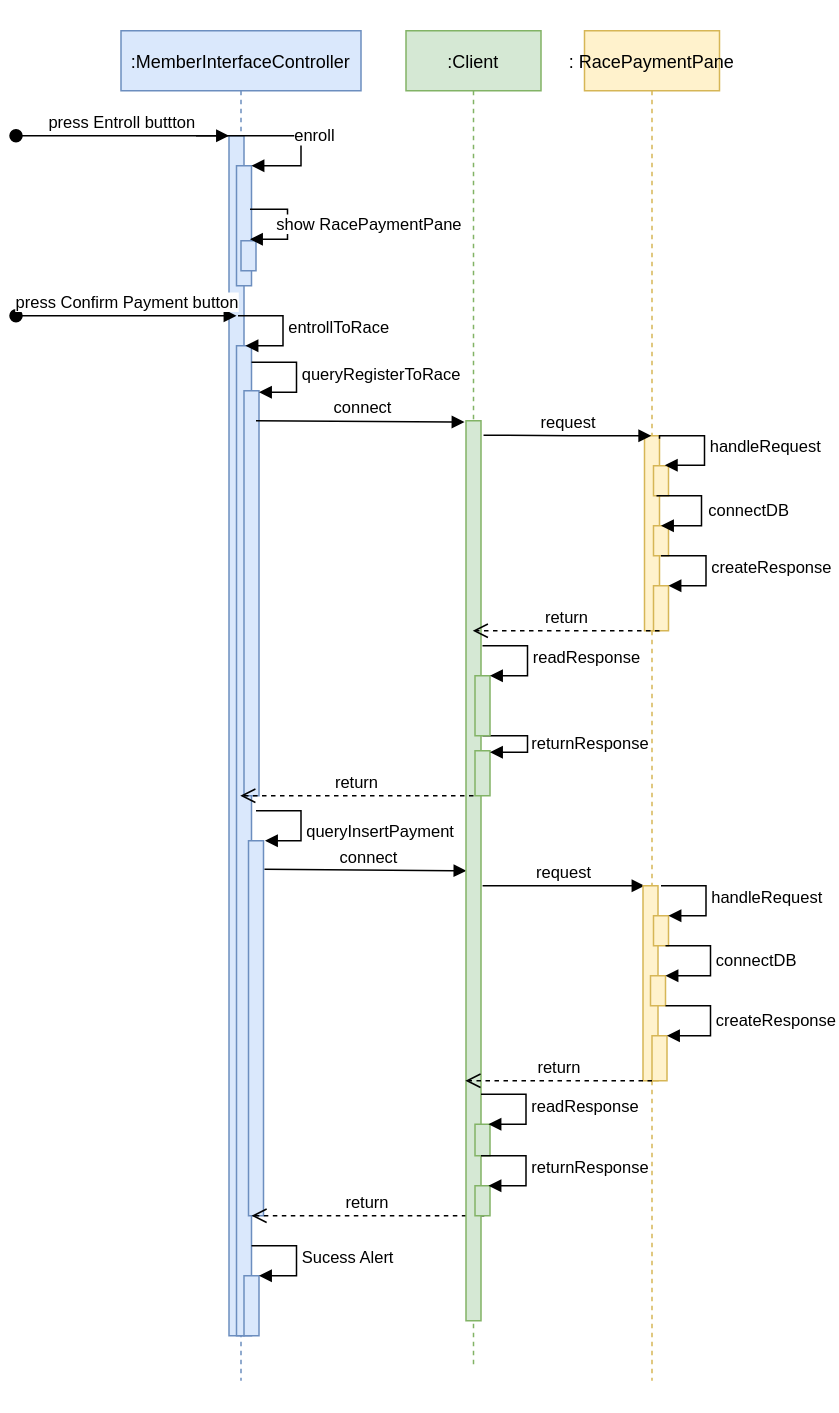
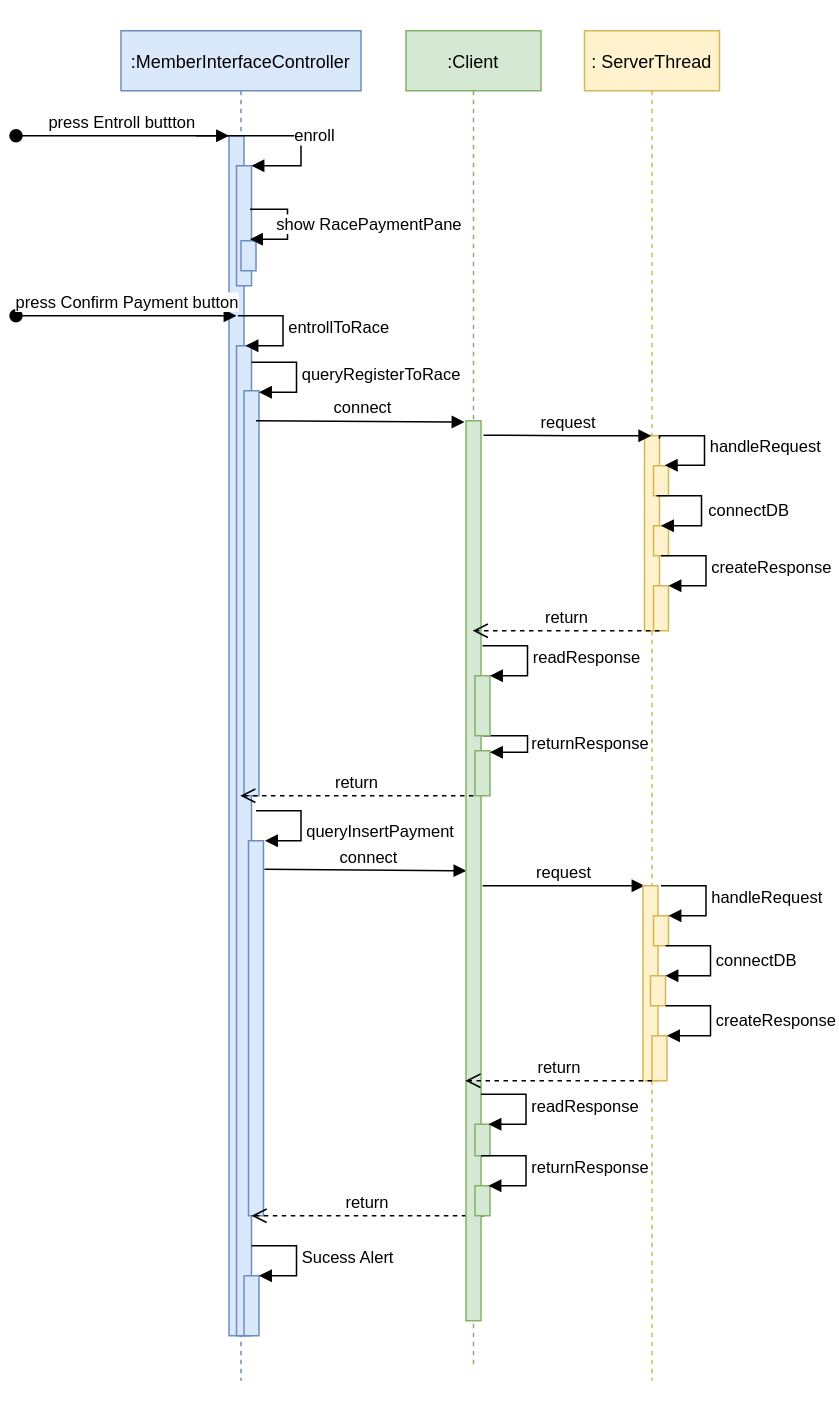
node ": RacePaymentPane": label ": RacePaymentPane" -> ": ServerThread"
